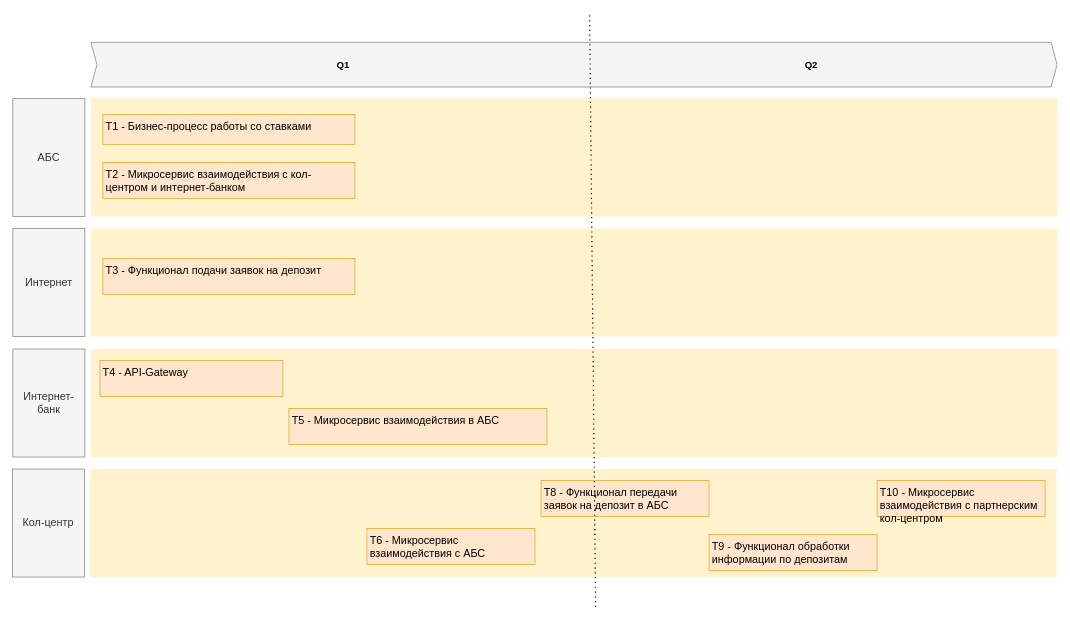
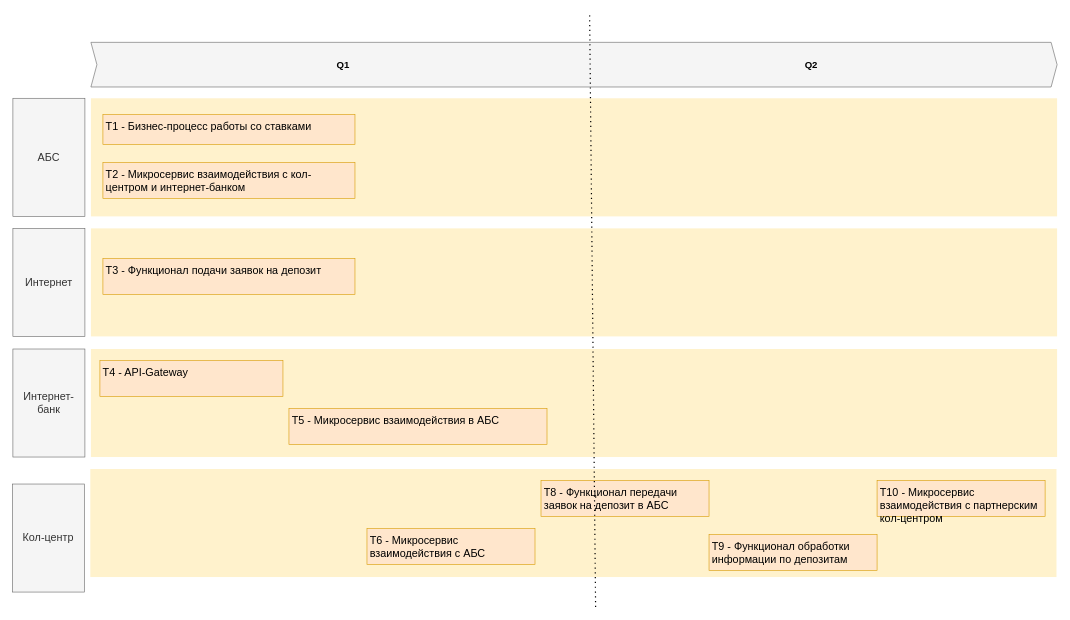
node "Кол-центр": moved (48, 523) -> (48, 538)
